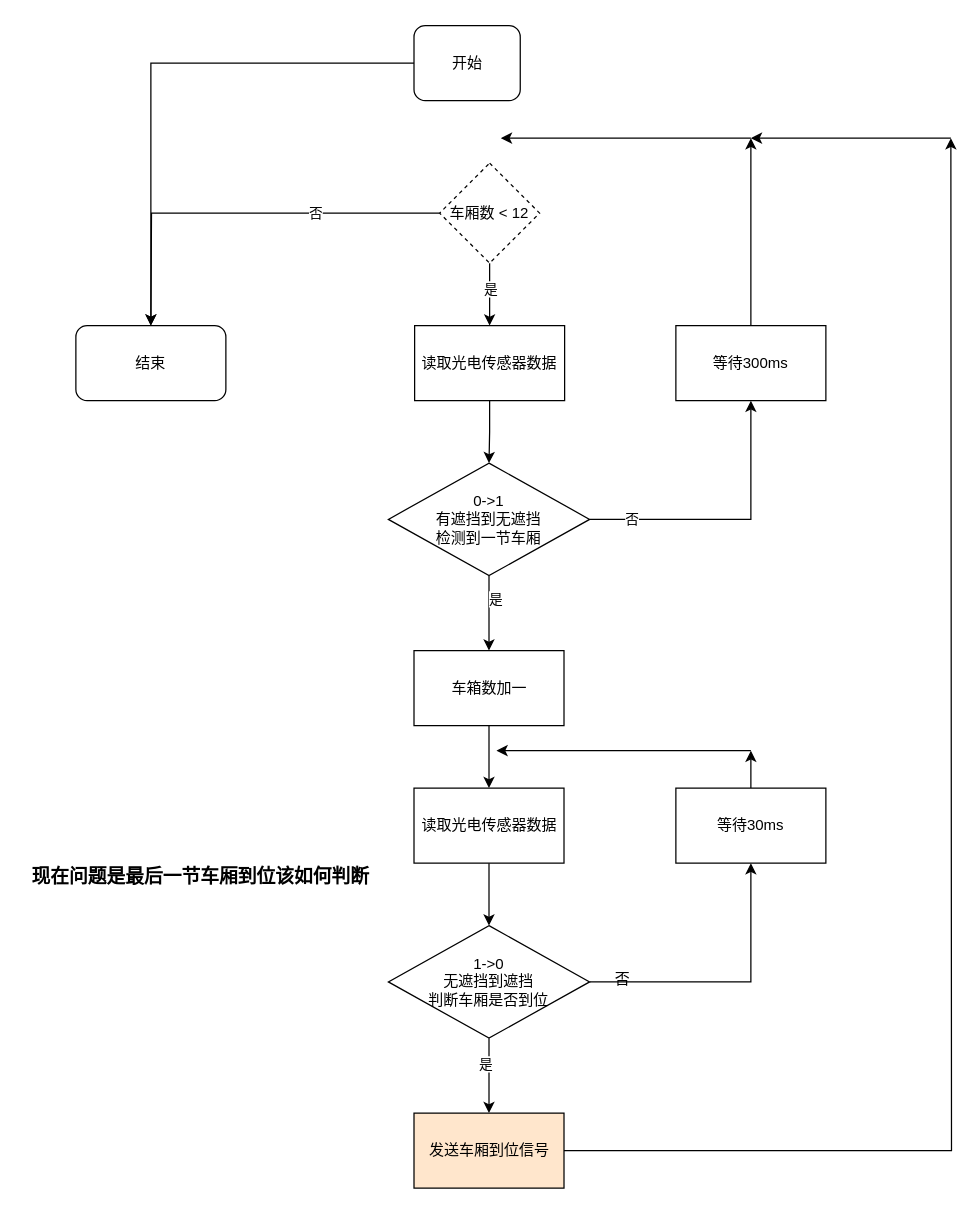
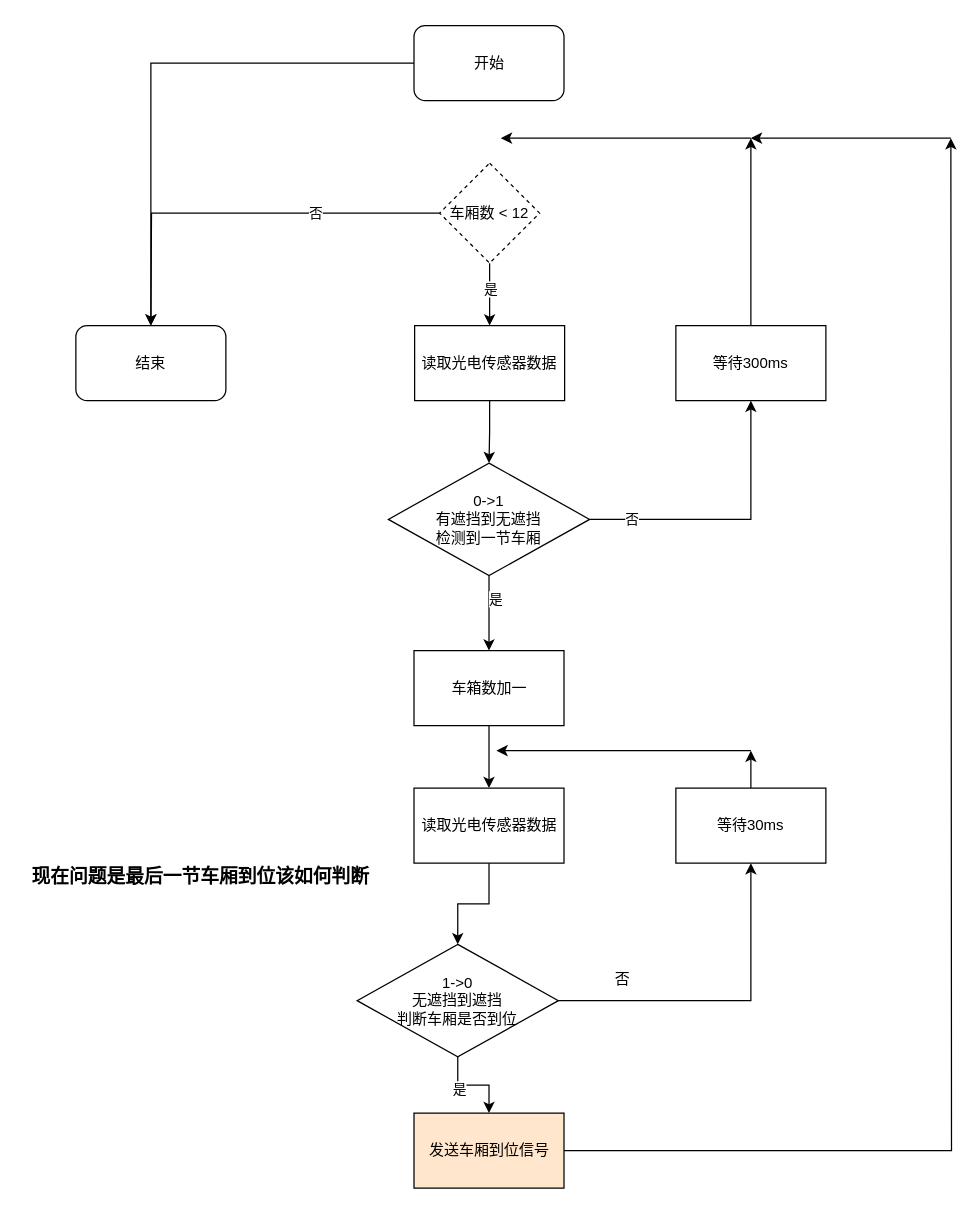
node "开始": size 106x75 -> 150x75
node "1->0 无遮挡到遮挡 判断车厢是否到位": moved (489, 982) -> (458, 1001)
